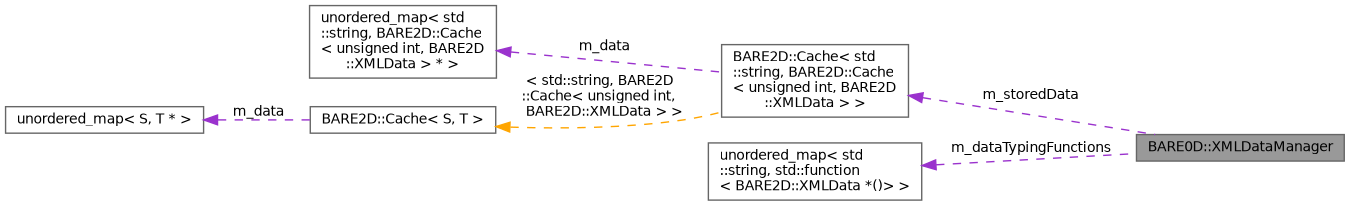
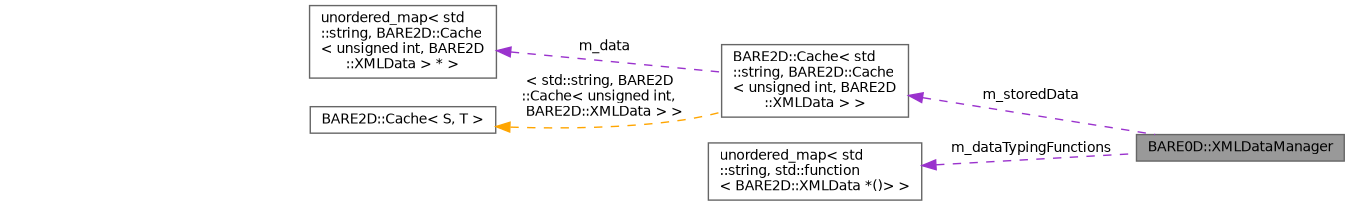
node "unordered_map< S, T * >": removed
